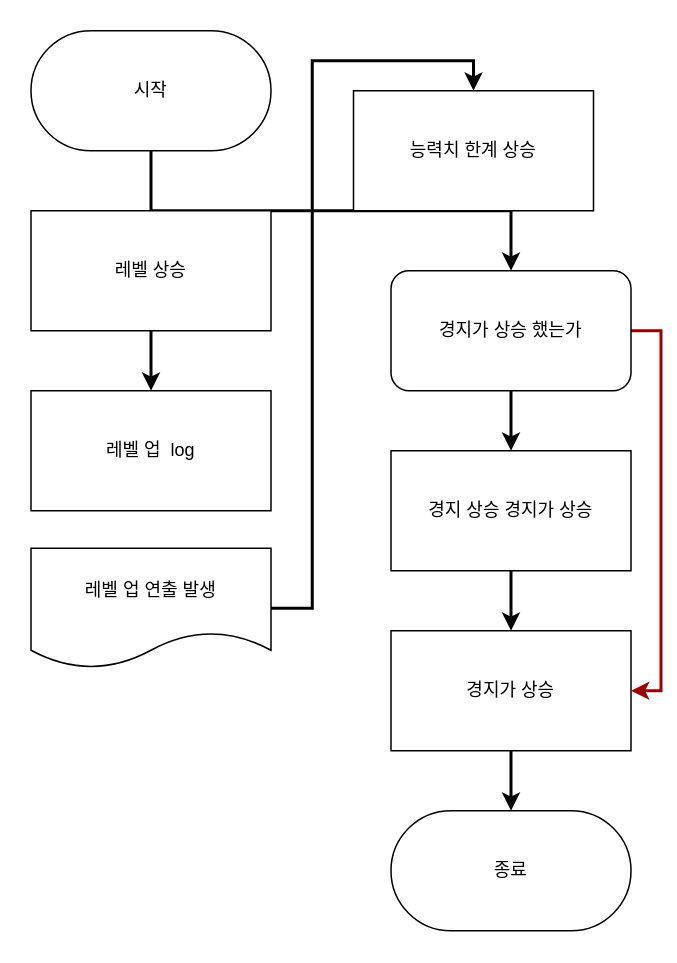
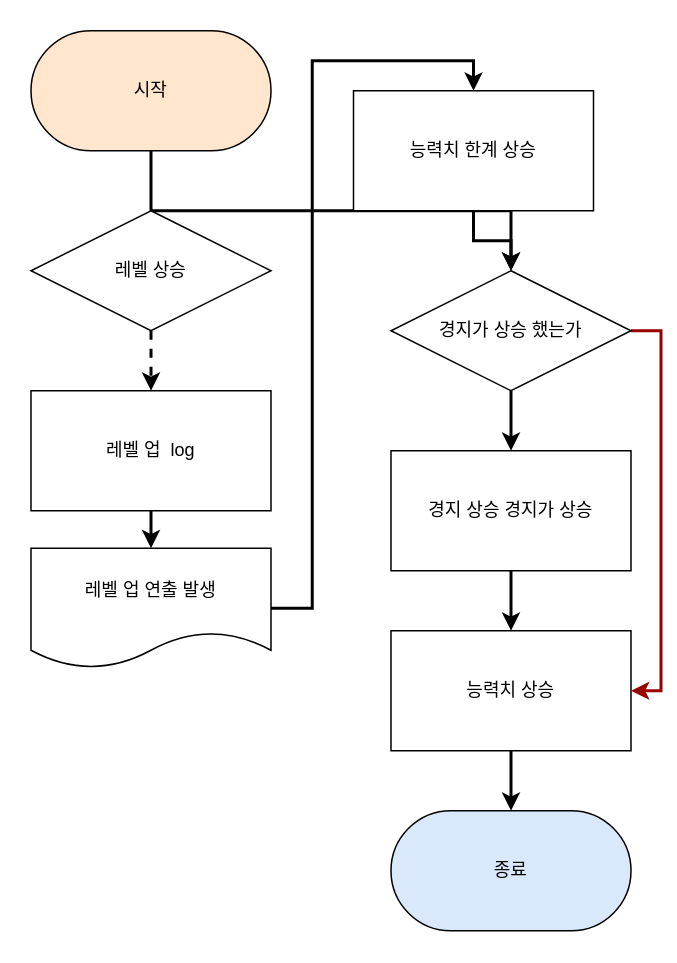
node "시작": fillcolor #ffffff -> #ffe6cc
edge "능력치 한계 상승" -> "경지가 상승 했는가": added
node "레벨 상승": shape rectangle -> diamond
node "경지가 상승 했는가": shape rounded rectangle -> diamond
edge "레벨 상승" -> "레벨 업 log": style solid -> dashed
edge "레벨 업 log" -> "레벨 업 연출 발생": added
node "경지가 상승": label "경지가 상승" -> "능력치 상승"
node "종료": fillcolor #ffffff -> #dae8fc
